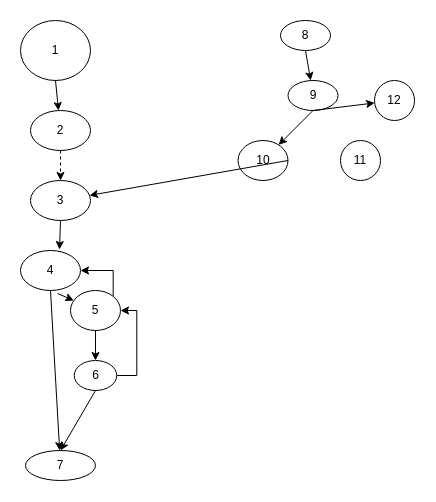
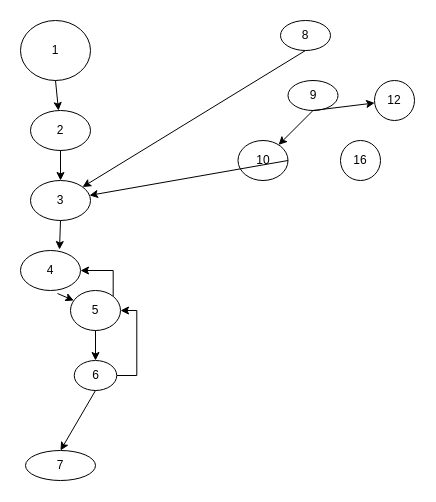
edge "8" -> "9": now "8" -> "3"
node "11": label "11" -> "16"
edge "2" -> "3": style dashed -> solid
edge "4" -> "7": removed
